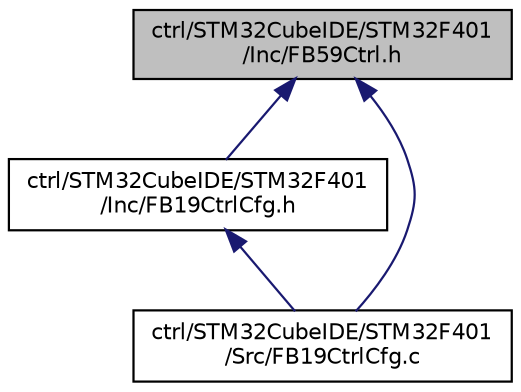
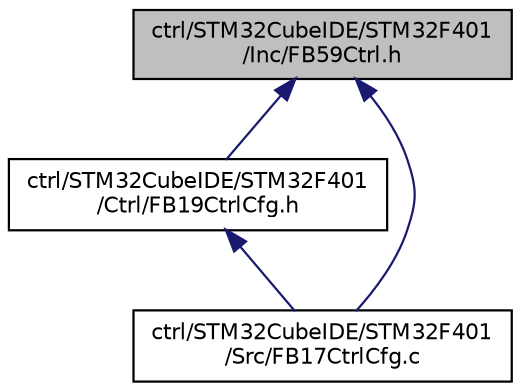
node "ctrl/STM32CubeIDE/STM32F401 /Inc/FB19CtrlCfg.h": label "ctrl/STM32CubeIDE/STM32F401 /Inc/FB19CtrlCfg.h" -> "ctrl/STM32CubeIDE/STM32F401 /Ctrl/FB19CtrlCfg.h"
node "ctrl/STM32CubeIDE/STM32F401 /Src/FB19CtrlCfg.c": label "ctrl/STM32CubeIDE/STM32F401 /Src/FB19CtrlCfg.c" -> "ctrl/STM32CubeIDE/STM32F401 /Src/FB17CtrlCfg.c"
